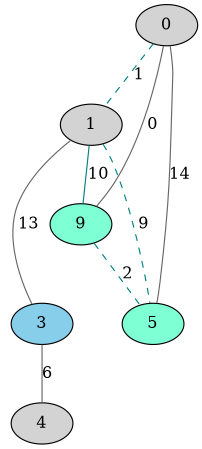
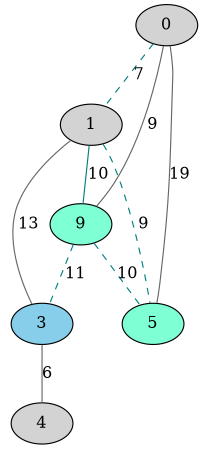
edge "0" -- "1": label "1" -> "7"
edge "0" -- "9": label "0" -> "9"
edge "0" -- "5": label "14" -> "19"
edge "9" -- "3": added, label "11"
edge "9" -- "5": label "2" -> "10"
